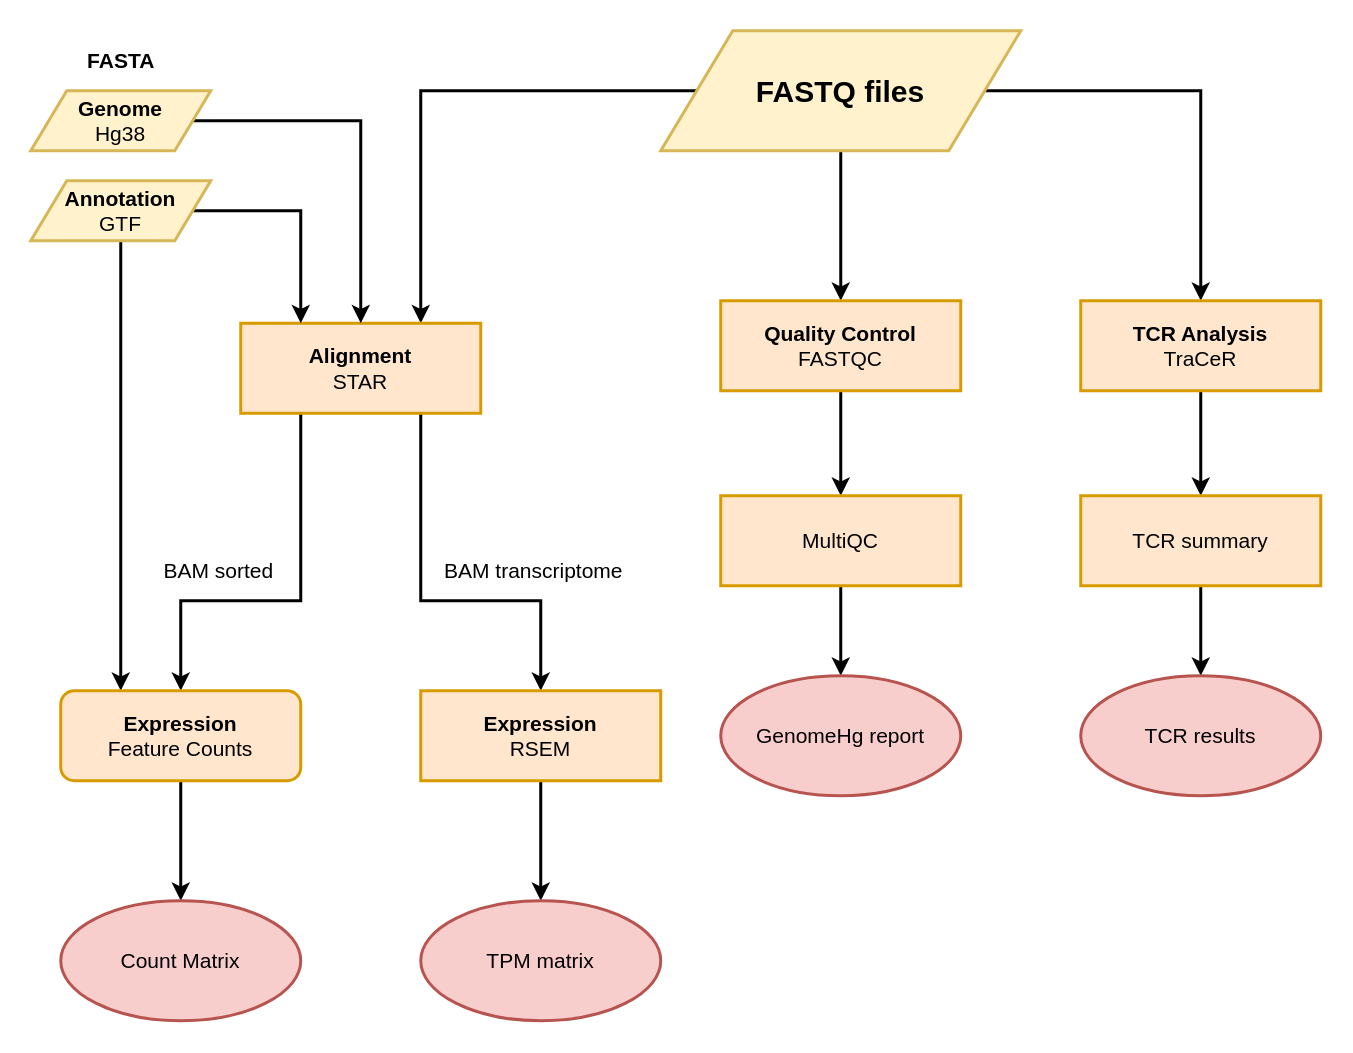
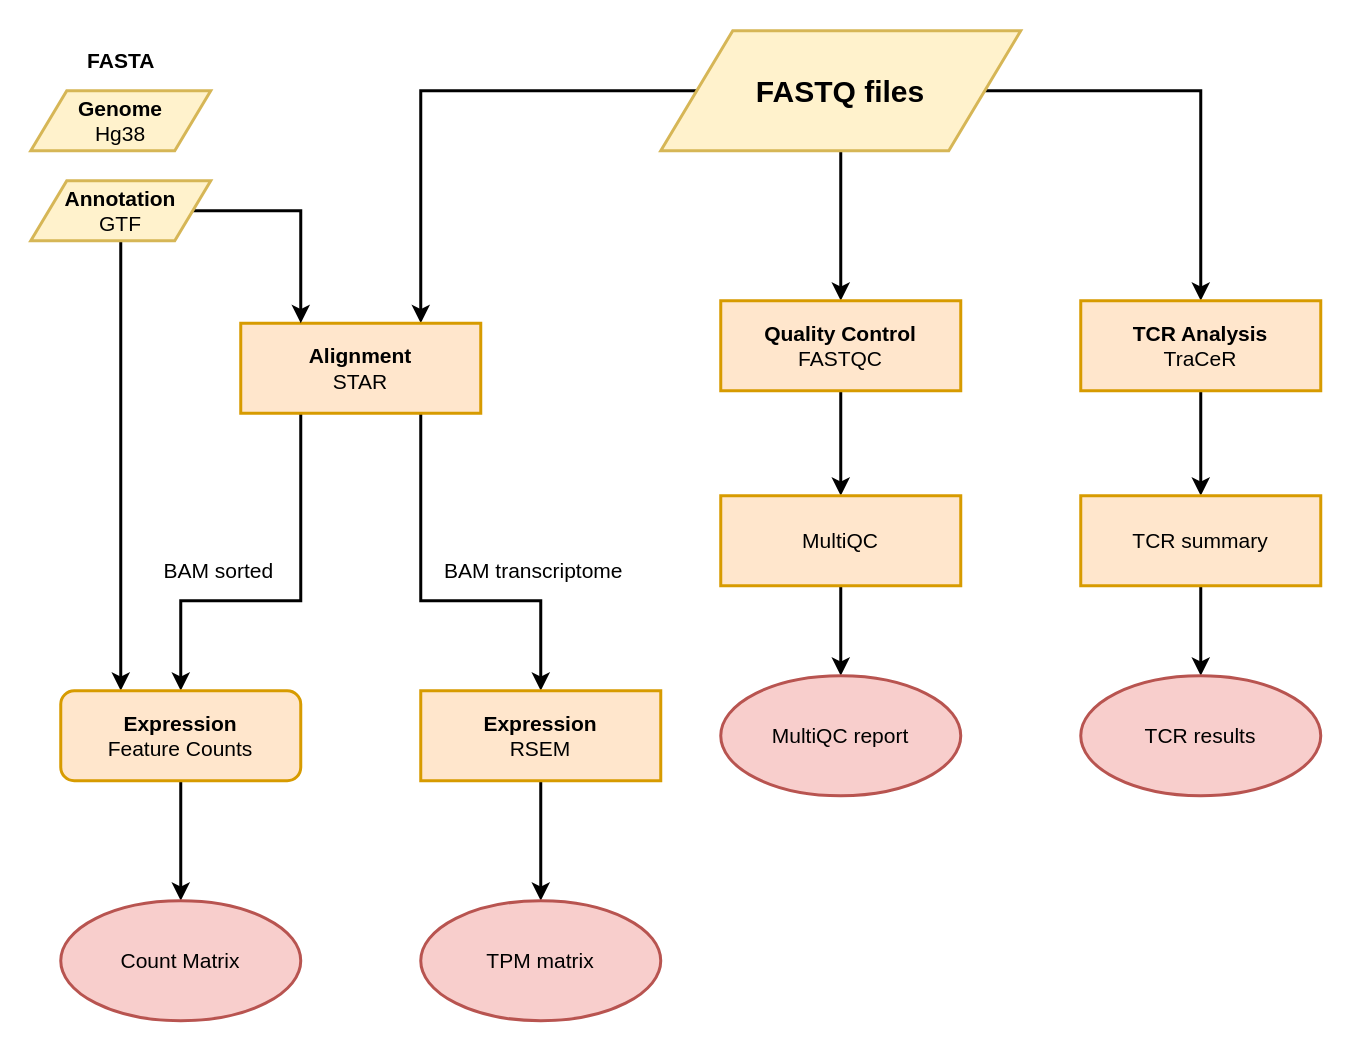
edge "GenomeHg38" -> "Alignment STAR": removed
node "GenomeHg report": label "GenomeHg report" -> "MultiQC report"
